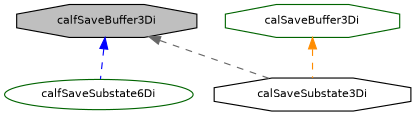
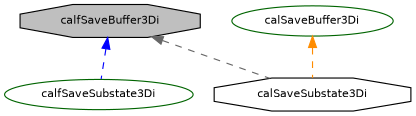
node "calSaveBuffer3Di": shape octagon -> ellipse
node "calfSaveSubstate6Di": label "calfSaveSubstate6Di" -> "calfSaveSubstate3Di"
